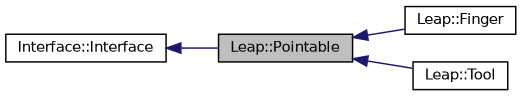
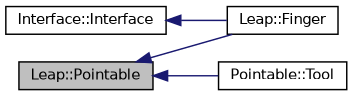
edge "Leap::Pointable" -> "Interface::Interface": now "Leap::Finger" -> "Interface::Interface"
node "Leap::Tool": label "Leap::Tool" -> "Pointable::Tool"
